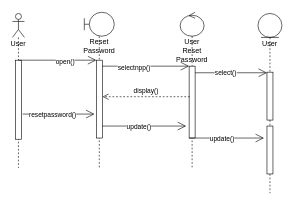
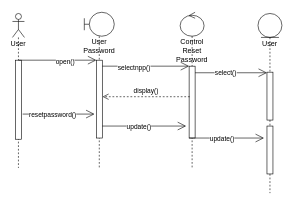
node "Reset Password": label "Reset Password" -> "User Password"
node "User Reset Password": label "User Reset Password" -> "Control Reset Password"
